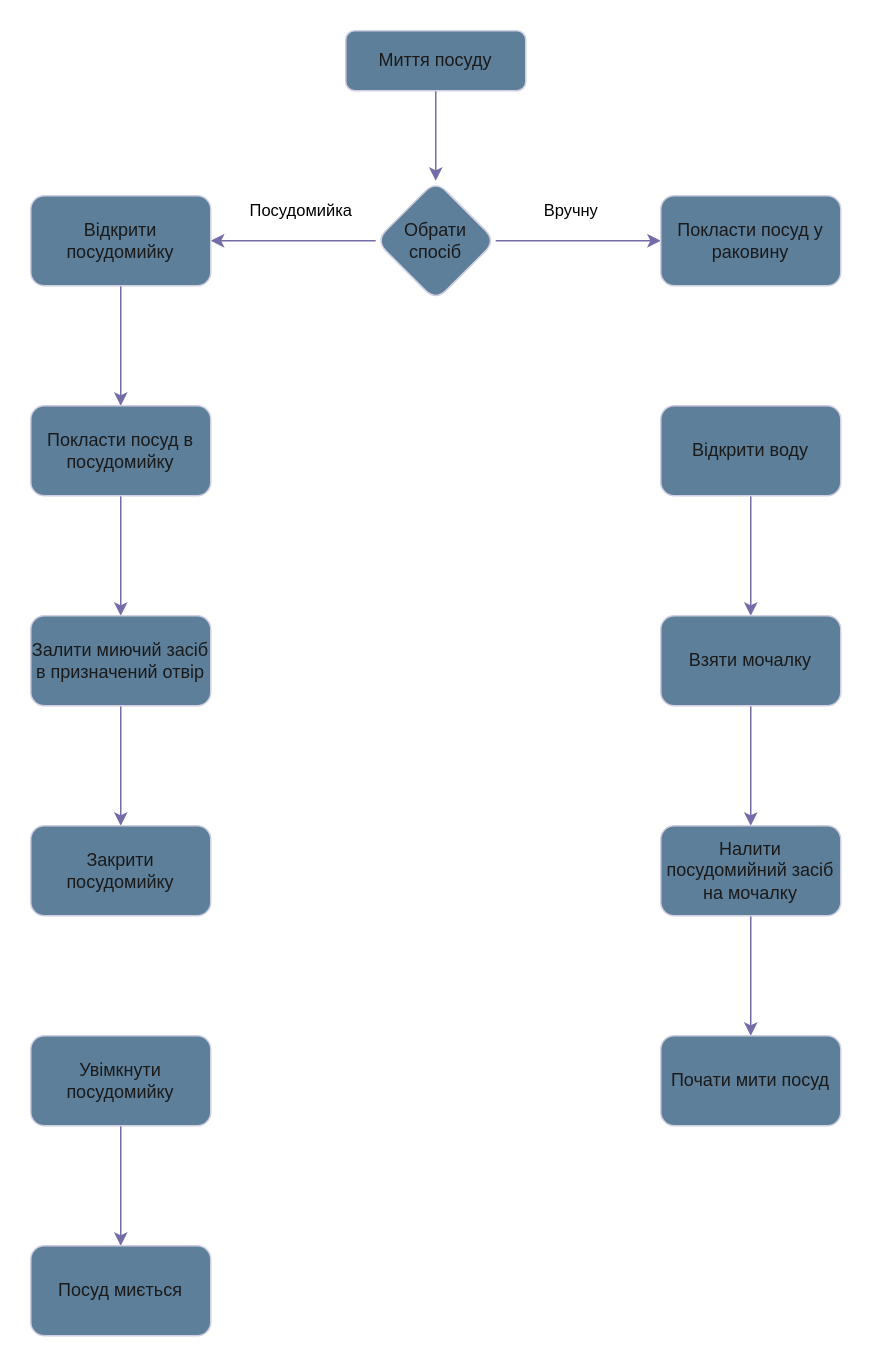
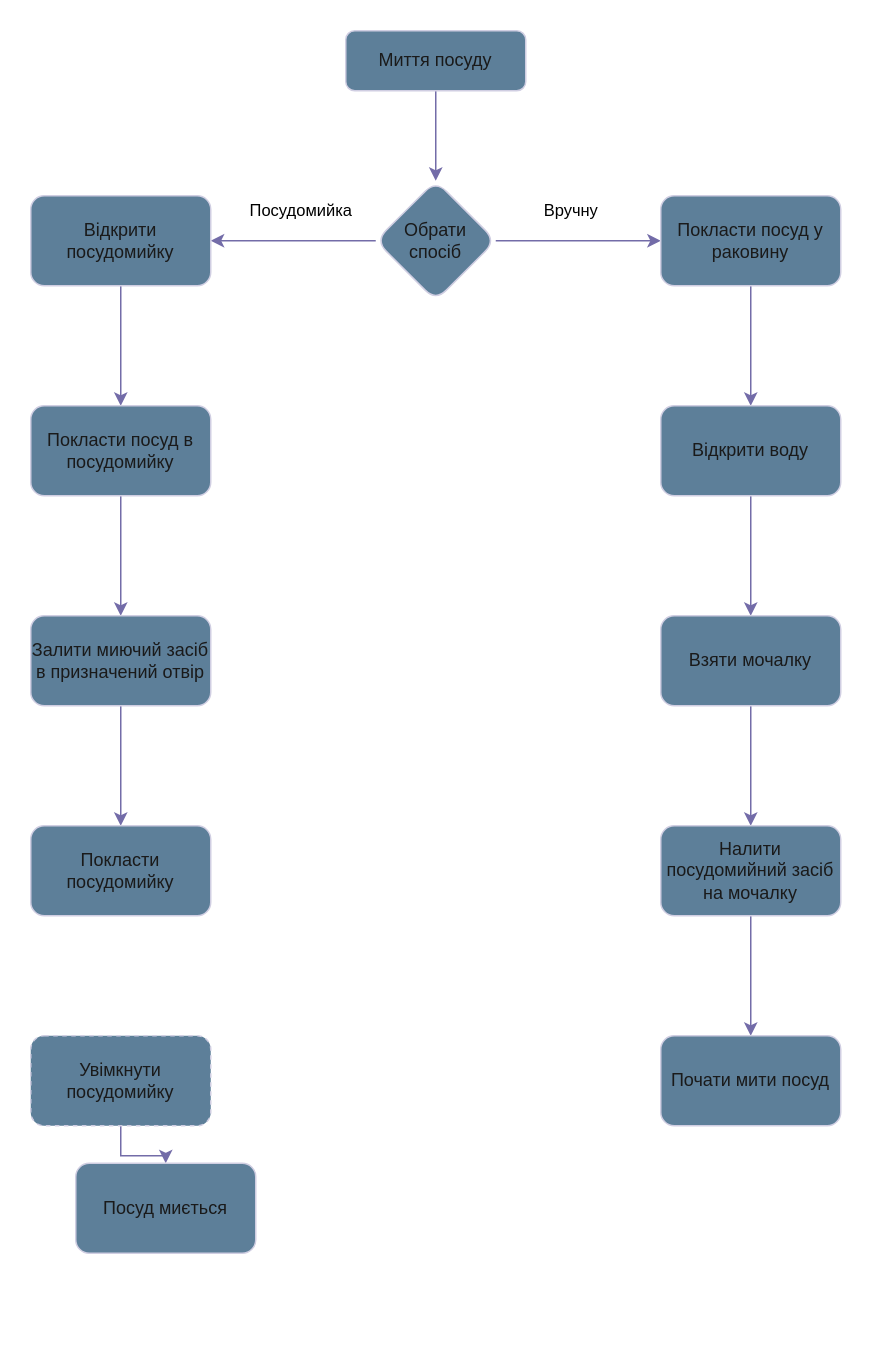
edge "Покласти посуд у раковину" -> "Відкрити воду": added
node "Закрити посудомийку": label "Закрити посудомийку" -> "Покласти посудомийку"
node "Увімкнути посудомийку": style solid -> dashed
node "Посуд миється": moved (121, 1291) -> (166, 1208)
